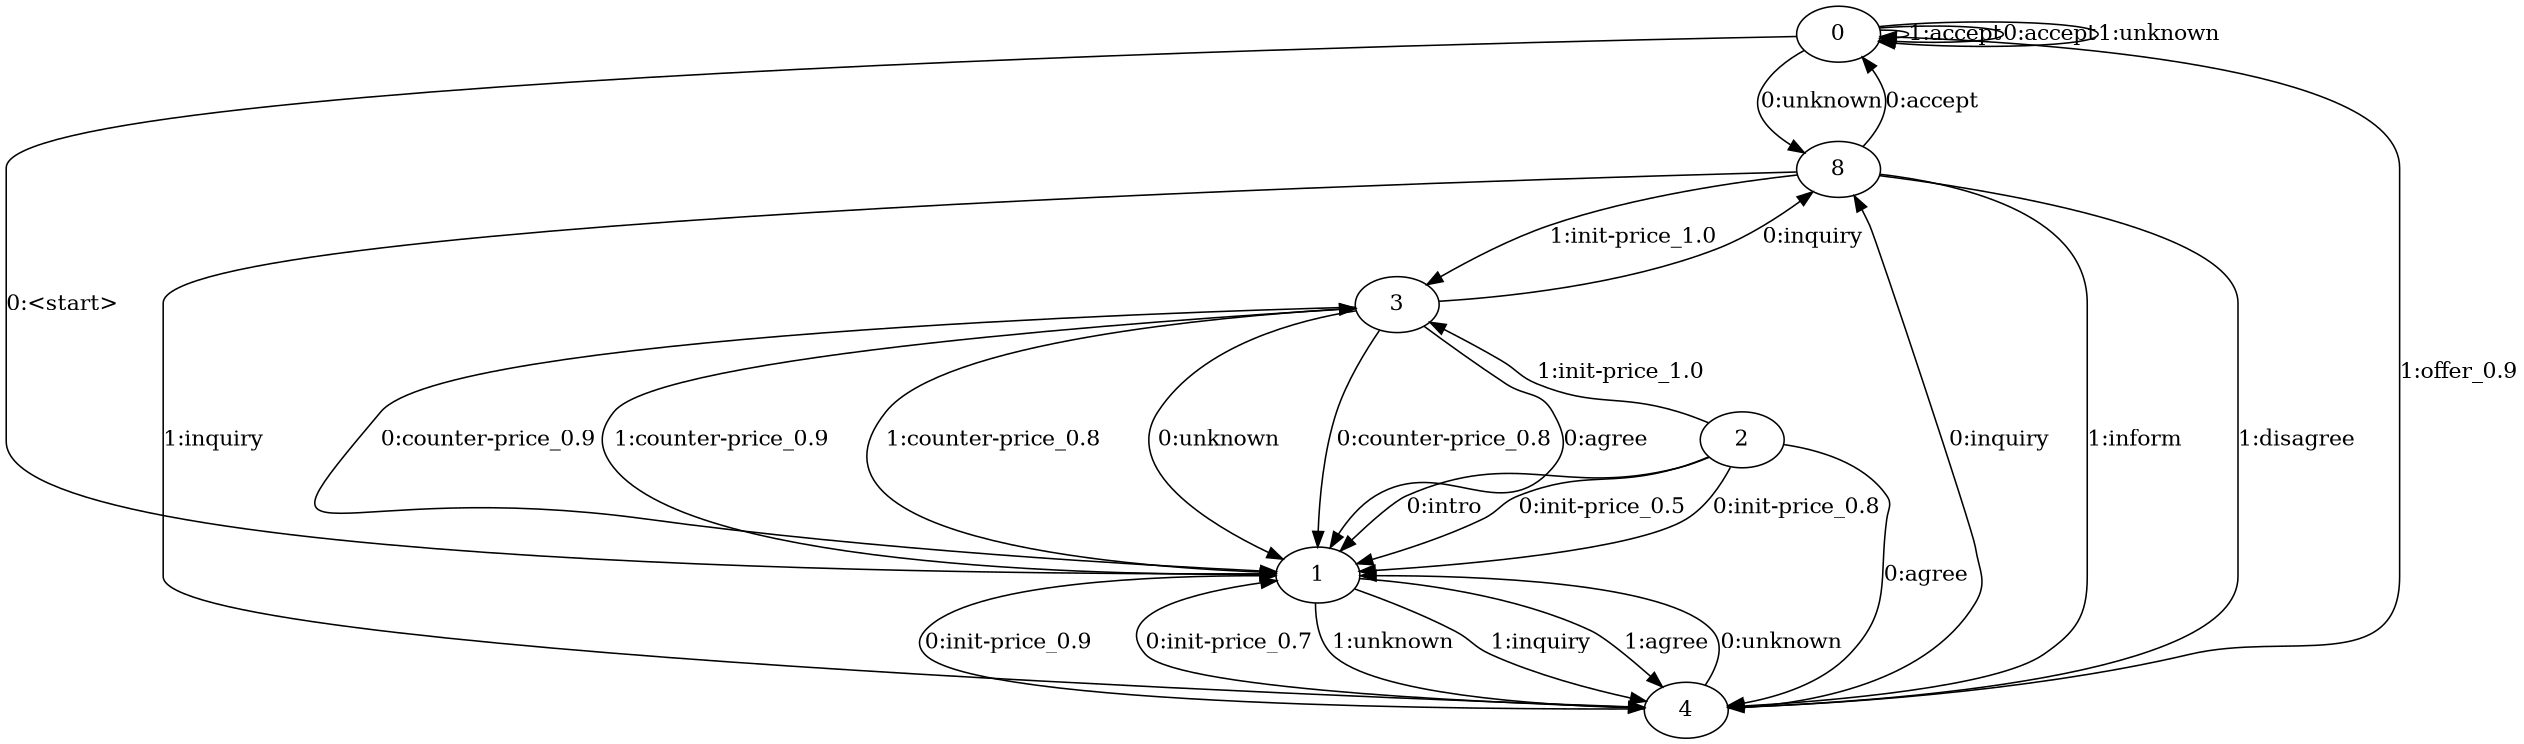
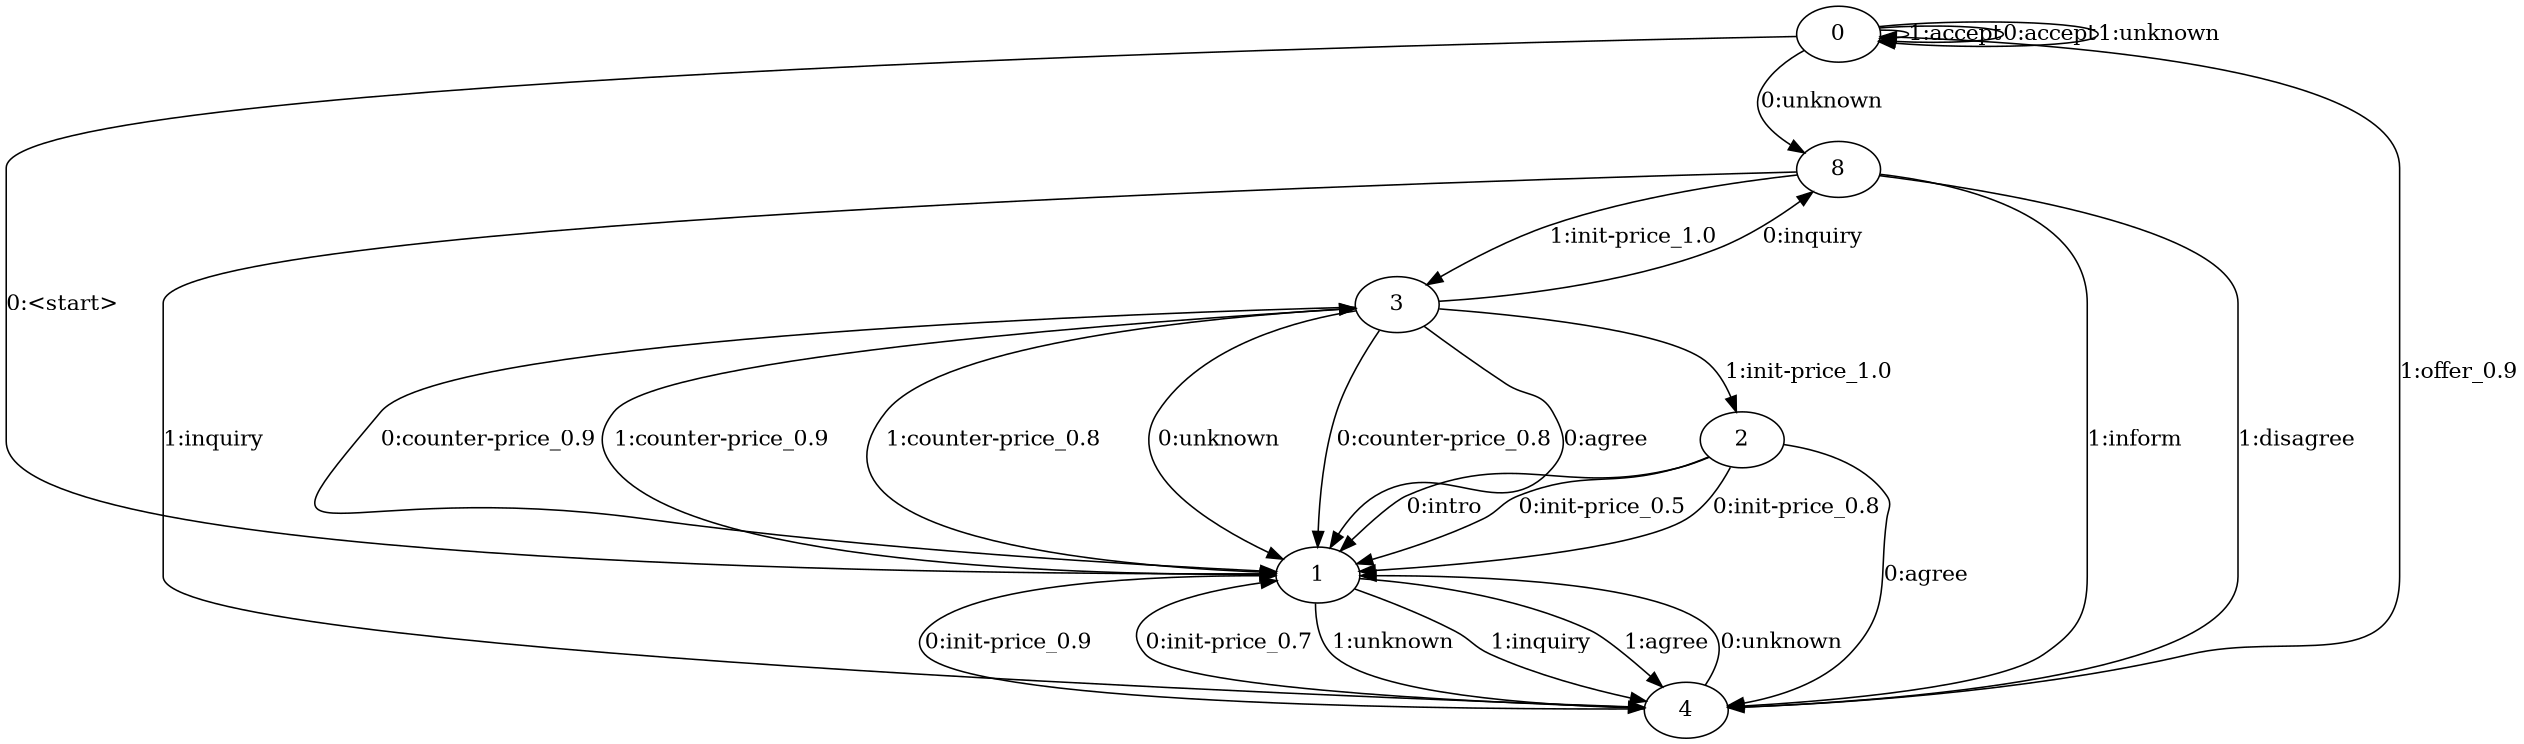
edge "8" -> "0": removed, label "0:accept"
edge "2" -> "3": reversed
edge "4" -> "8": removed, label "0:inquiry"
